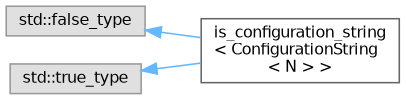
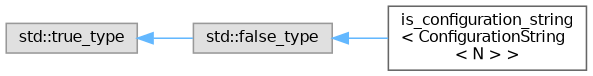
edge "is_configuration_string < ConfigurationString < N > >" -> "std::true_type": now "std::false_type" -> "std::true_type"
